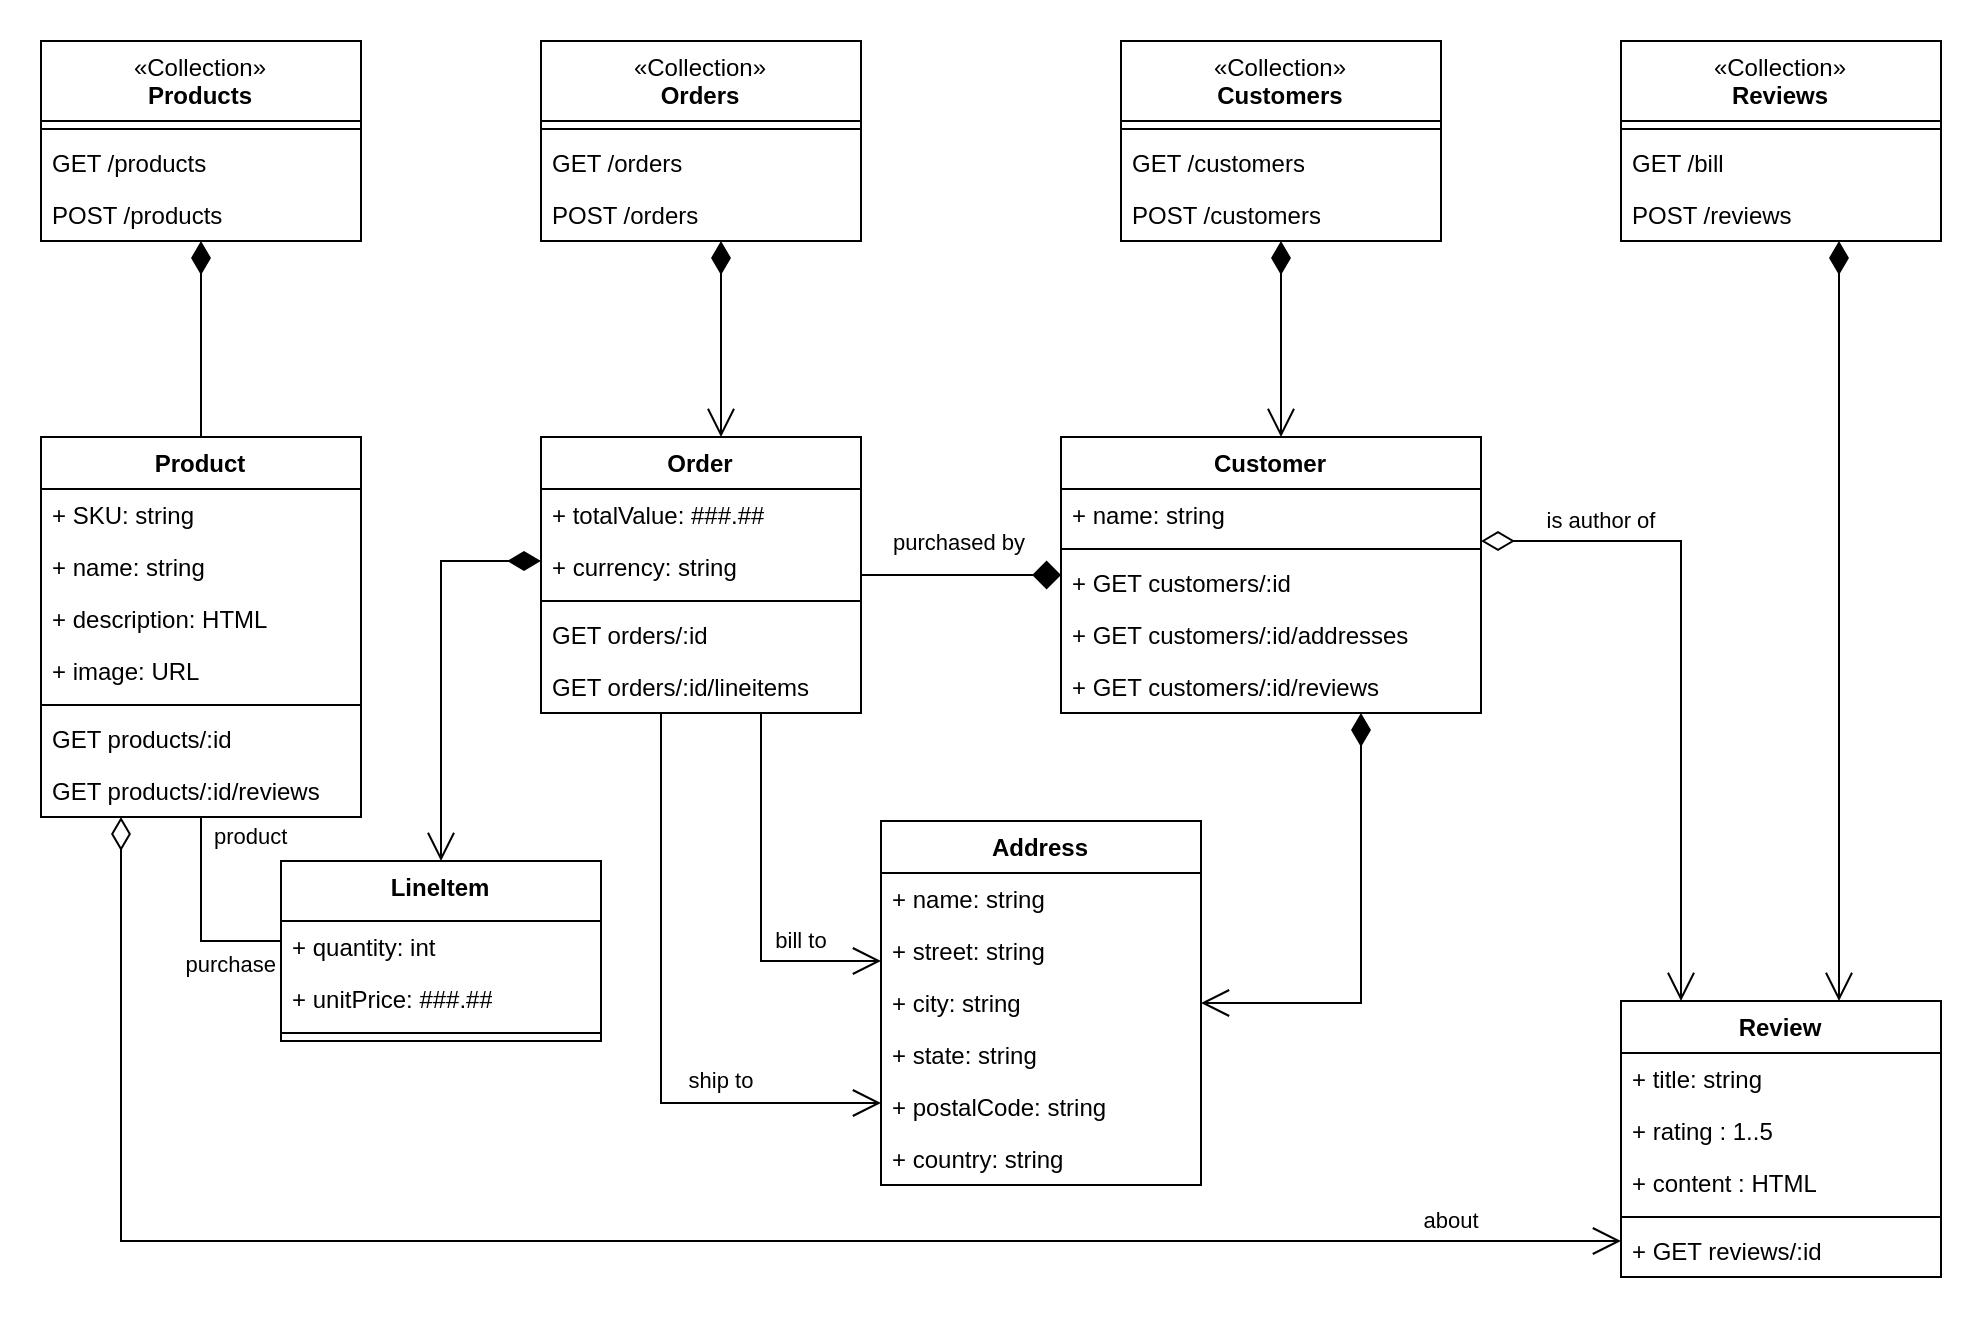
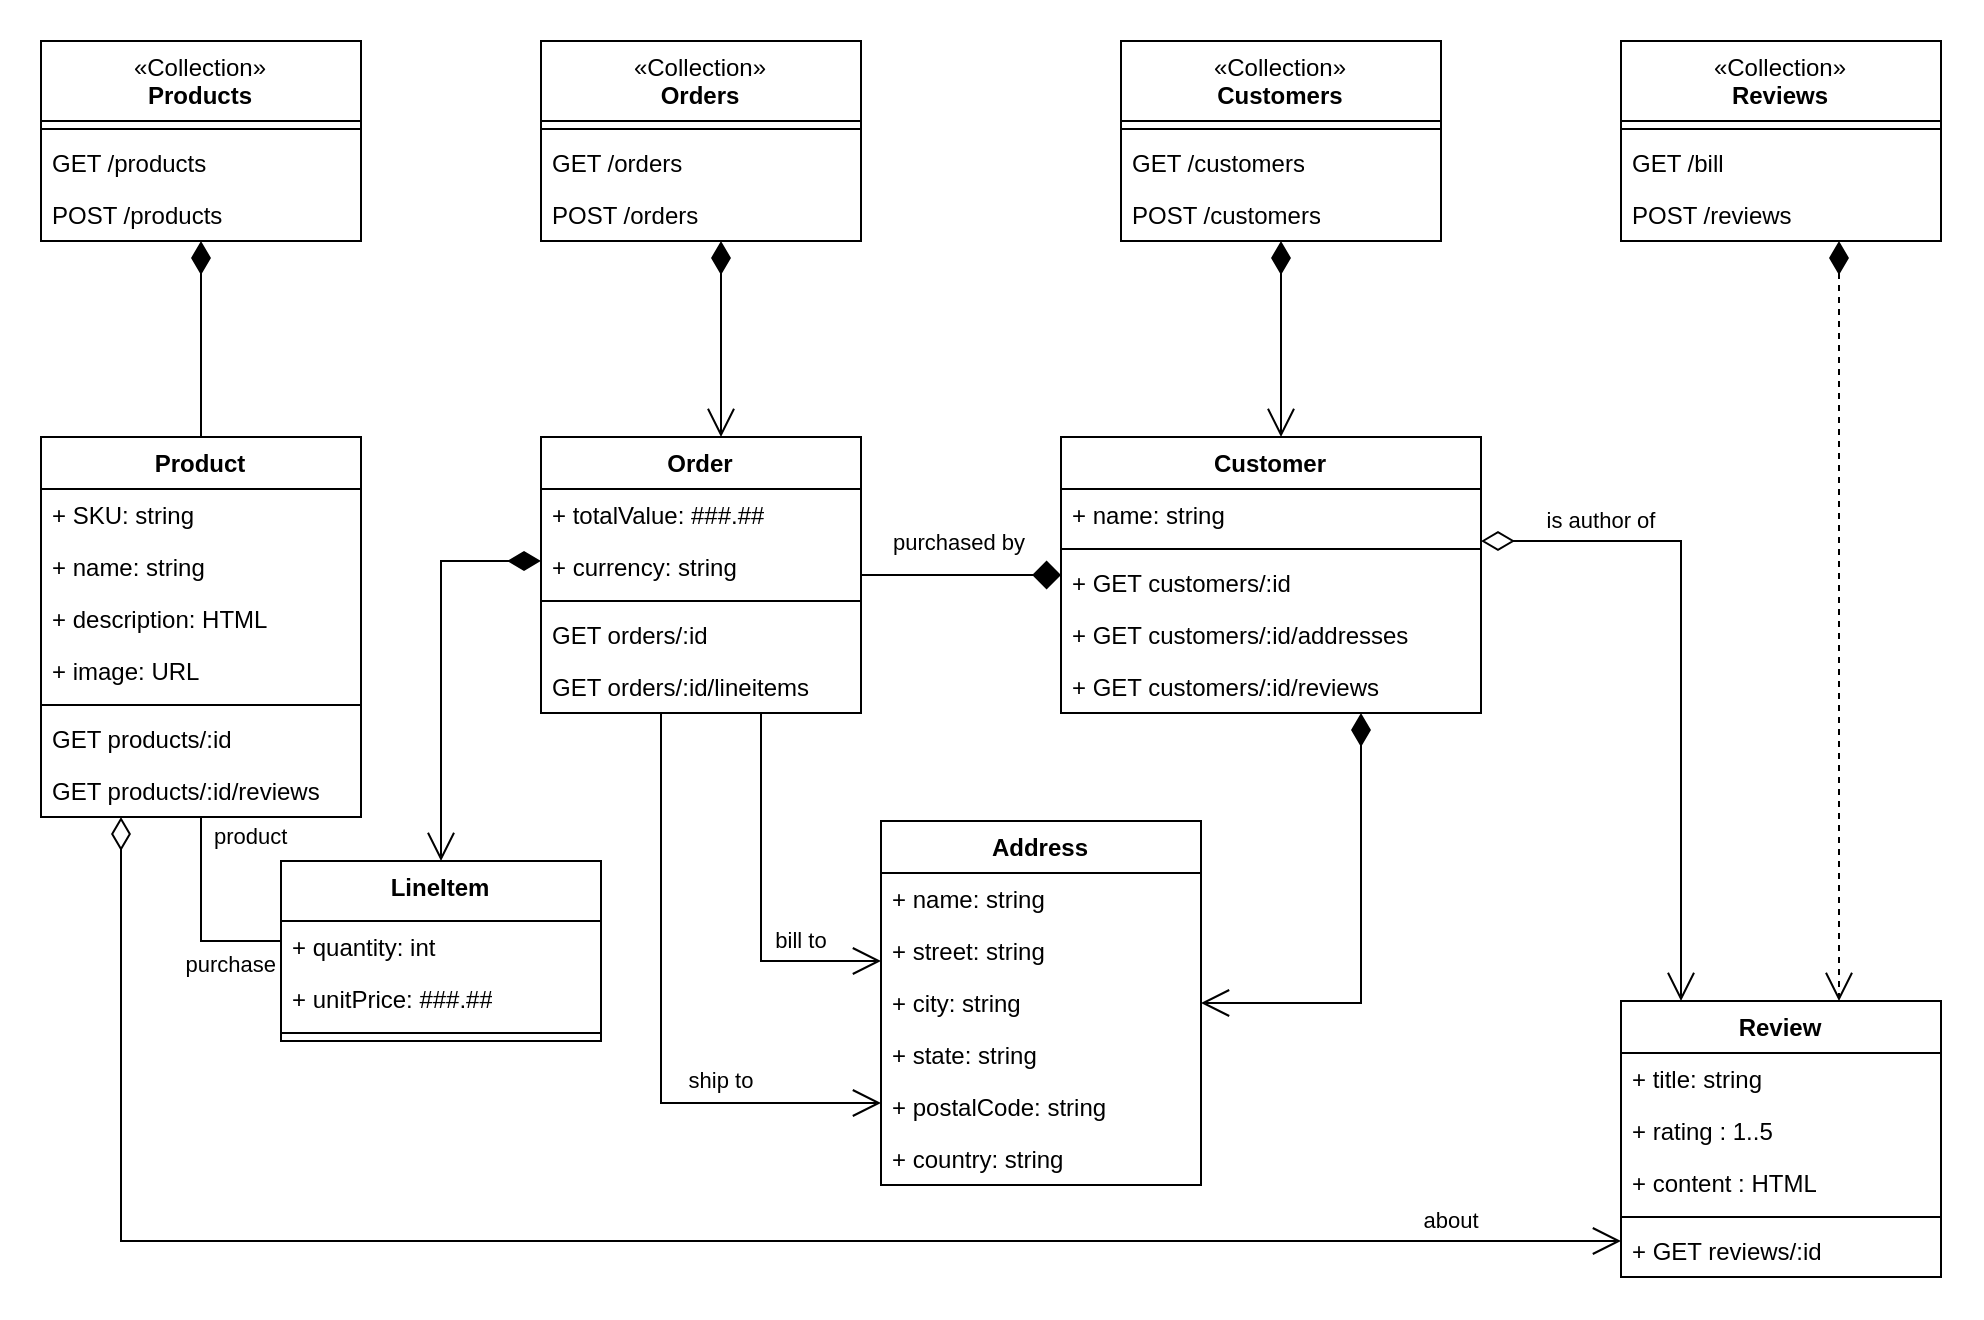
edge "«Collection»Reviews" -- "Review": style solid -> dashed
